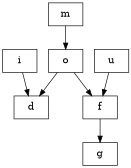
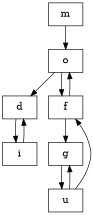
edge "f" -> "o": added
edge "d" -> "i": added
edge "g" -> "u": added
edge "u" -> "g": added
